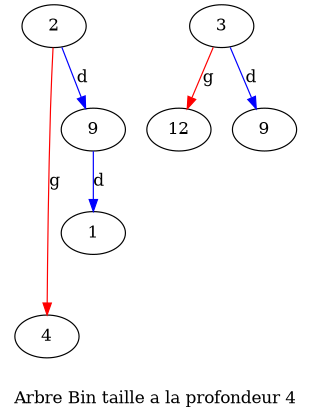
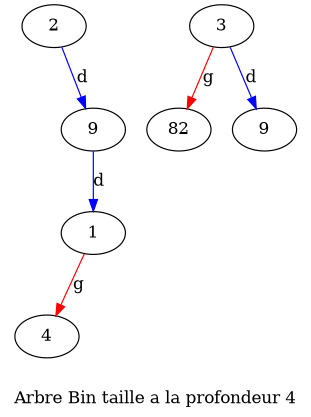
node "12": label "12" -> "82"
edge "2" -> "4": now "1" -> "4"
